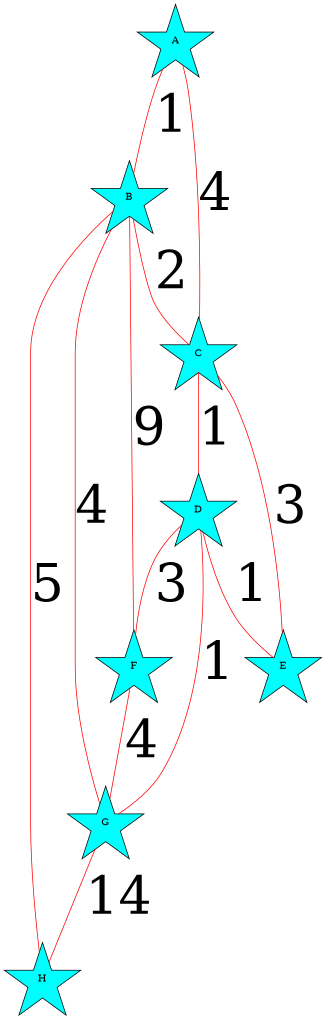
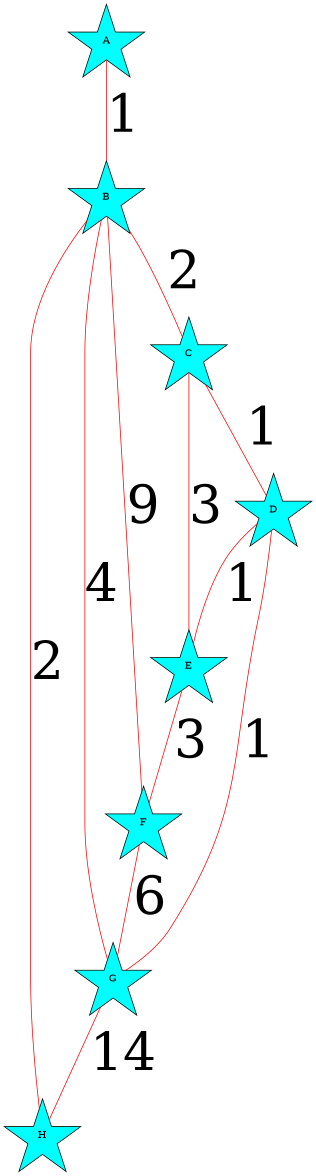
edge "A" -- "C": removed, label "4"
edge "D" -- "F": now "E" -- "F"
edge "B" -- "H": label "5" -> "2"
edge "F" -- "G": label "4" -> "6"
